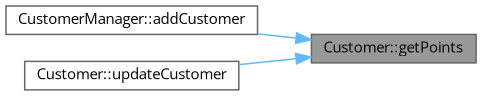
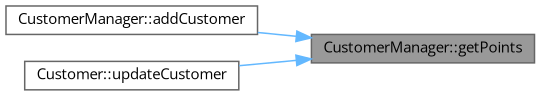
node "Customer::getPoints": label "Customer::getPoints" -> "CustomerManager::getPoints"
